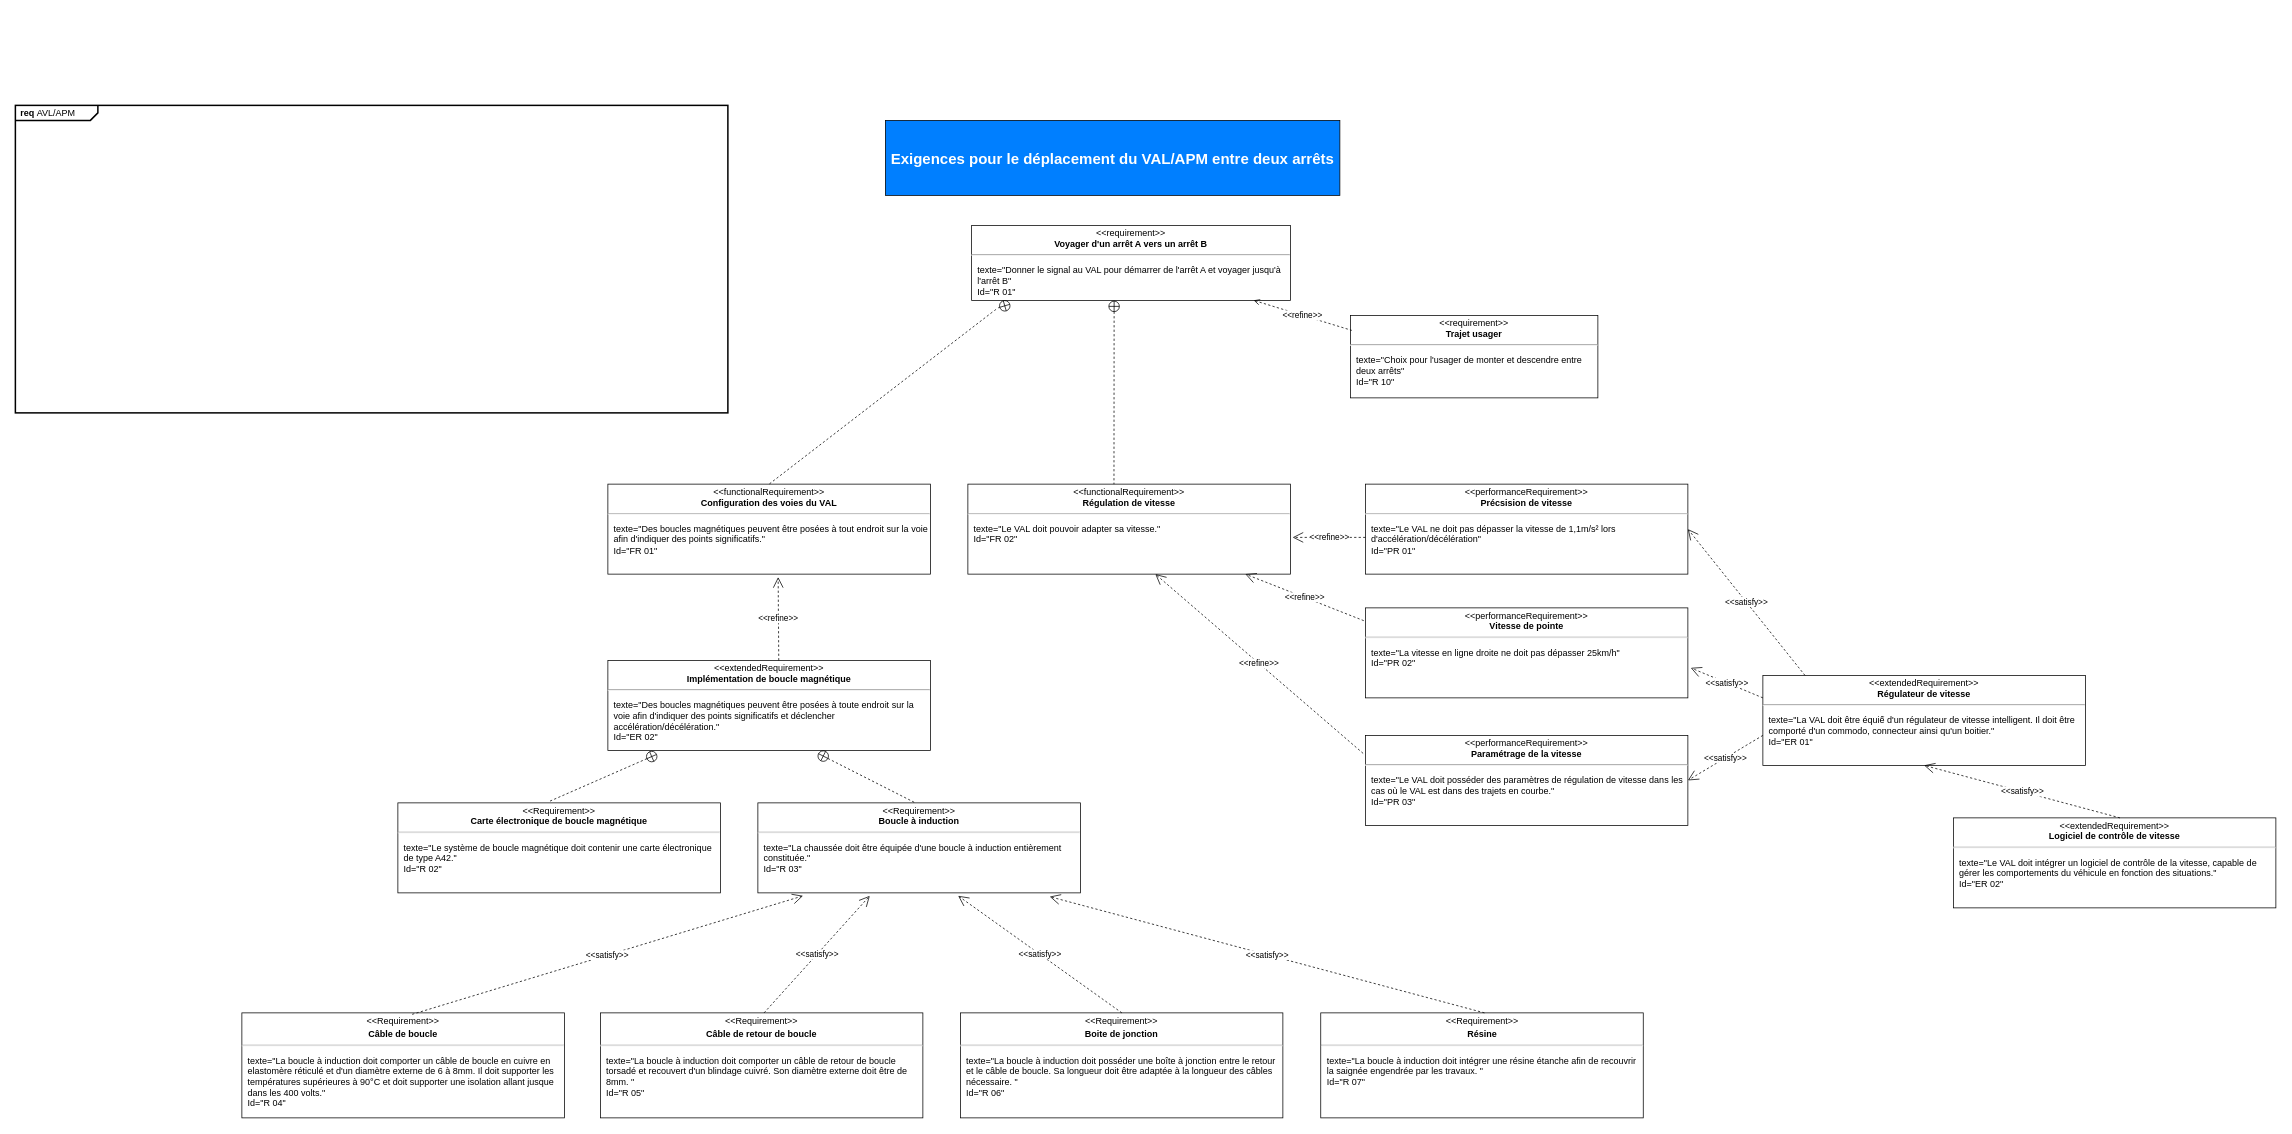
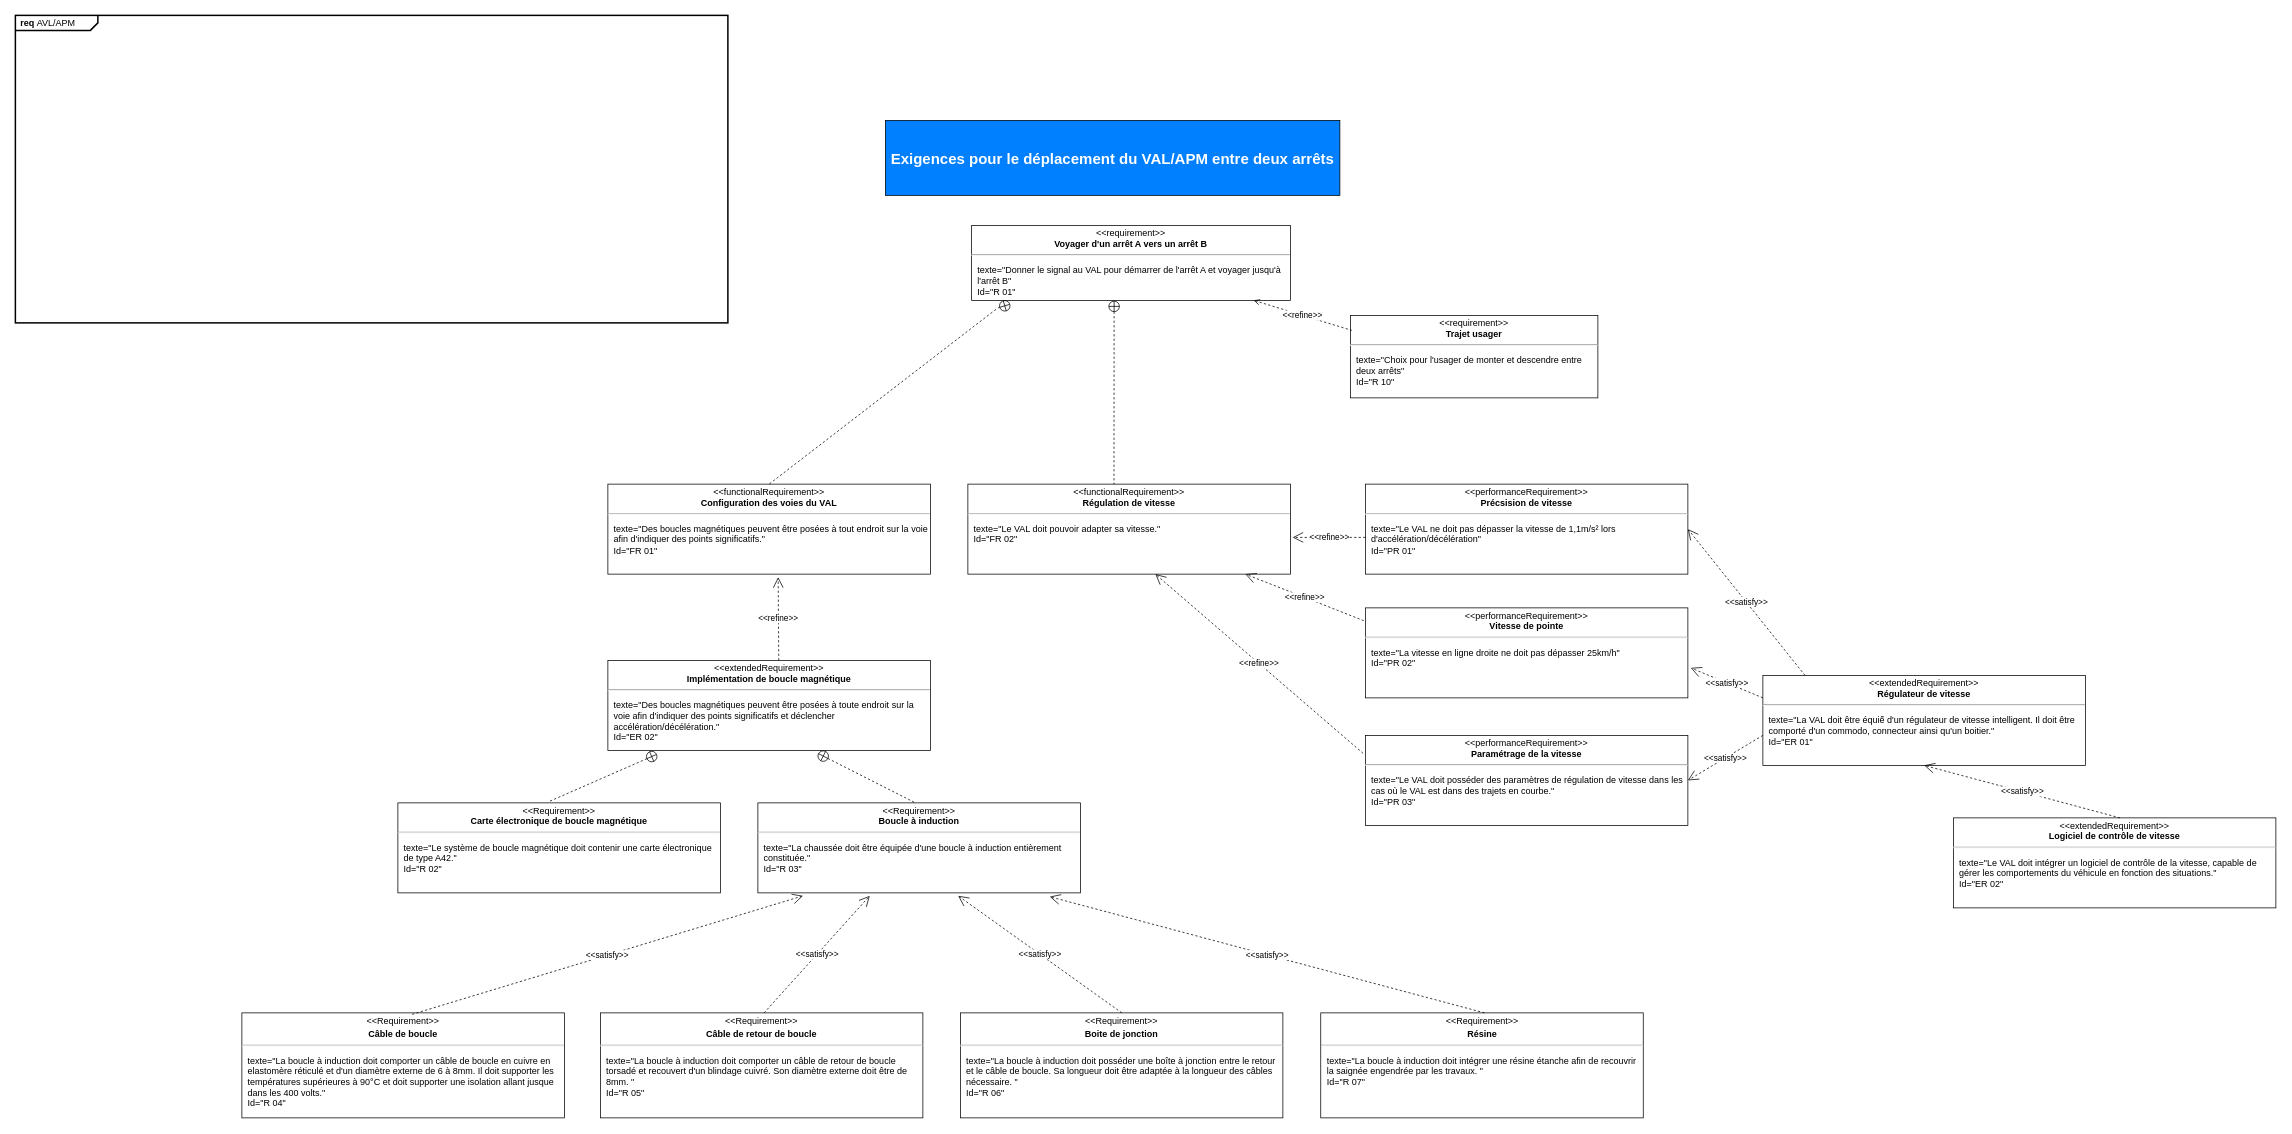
node "req AVL/APM": moved (372, 259) -> (372, 169)
